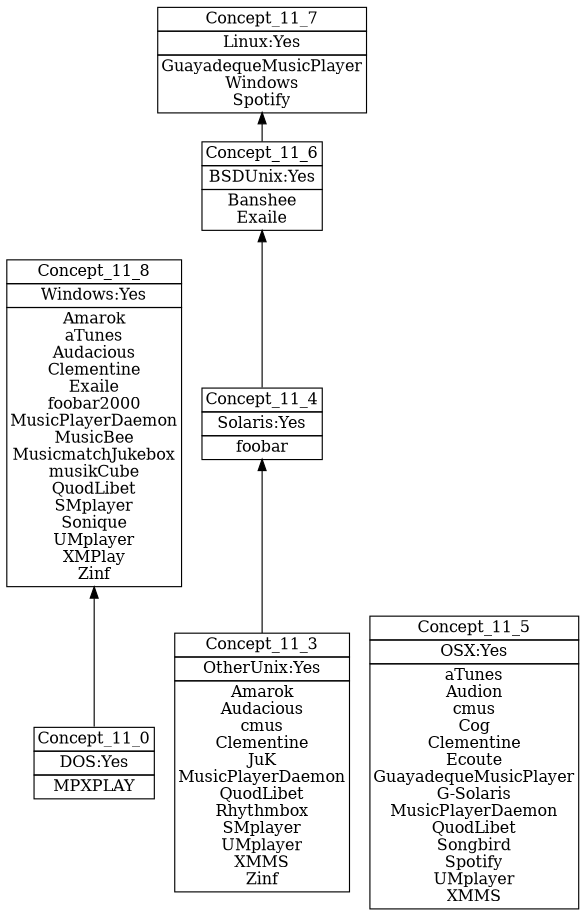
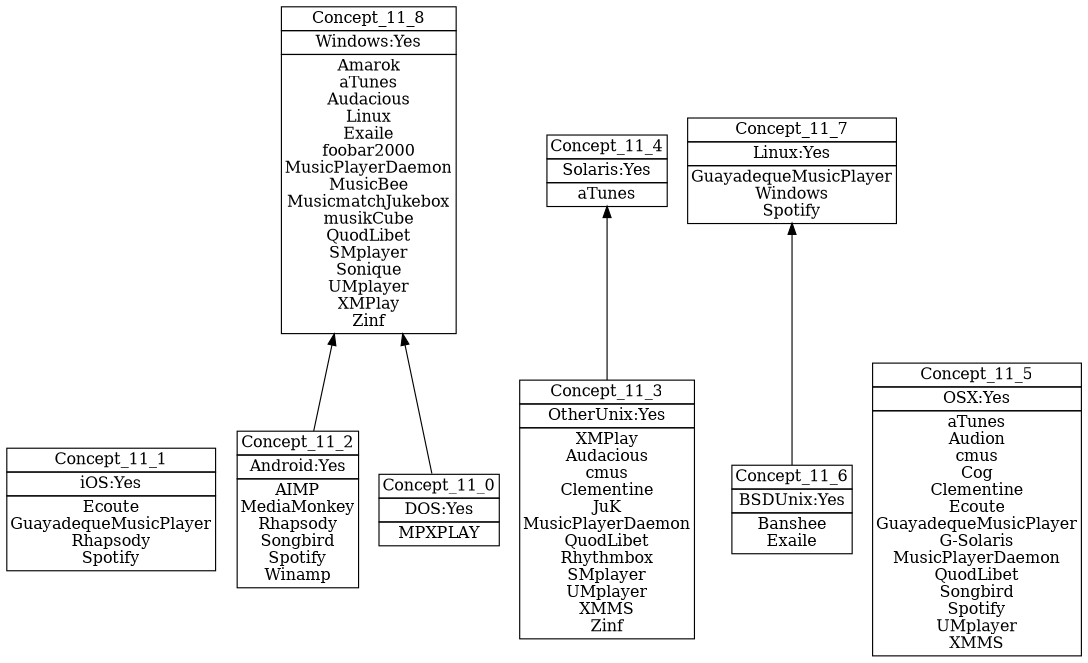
edge "Concept_11_4" -> "Concept_11_6": removed
node "Concept_11_8": text "Clementine" -> "Linux"
node "Concept_11_4": text "foobar" -> "aTunes"
node "Concept_11_1": added
node "Concept_11_2": added
node "Concept_11_3": text "Amarok" -> "XMPlay"
